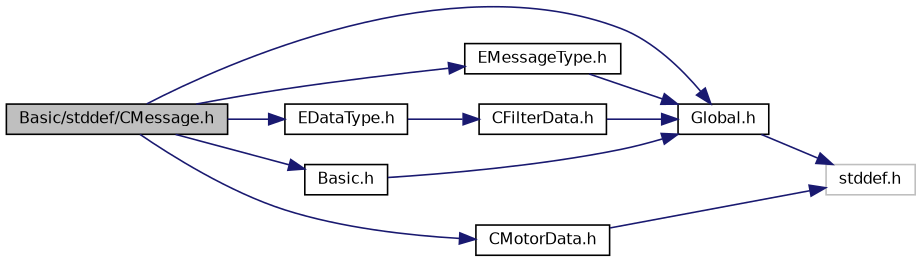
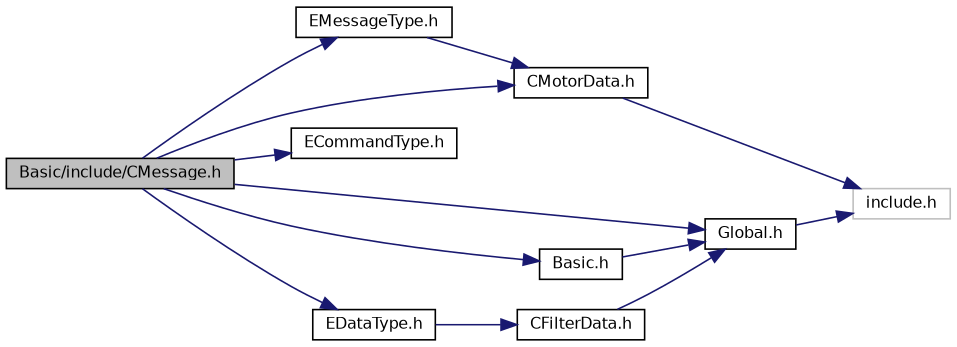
edge "EMessageType.h" -> "Global.h": now "EMessageType.h" -> "CMotorData.h"
node "Basic/stddef/CMessage.h": label "Basic/stddef/CMessage.h" -> "Basic/include/CMessage.h"
node "ECommandType.h": added
node "stddef.h": label "stddef.h" -> "include.h"
